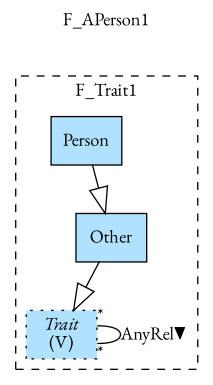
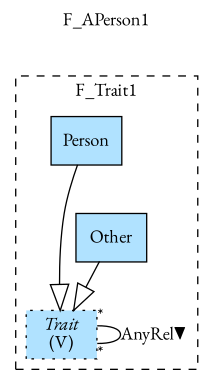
edge "Person" -> "Other": now "Person" -> "Trait"
